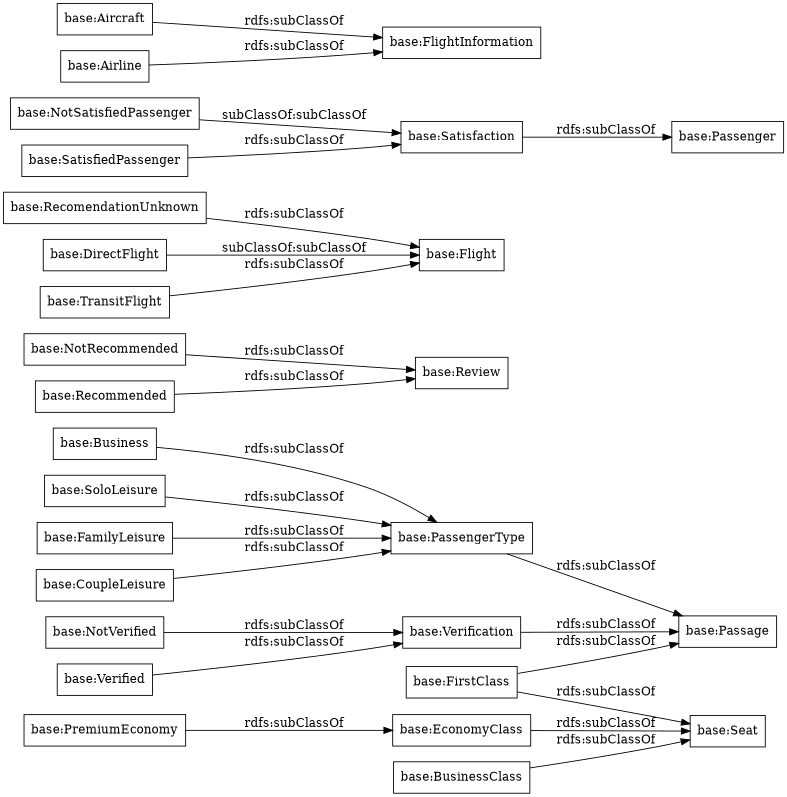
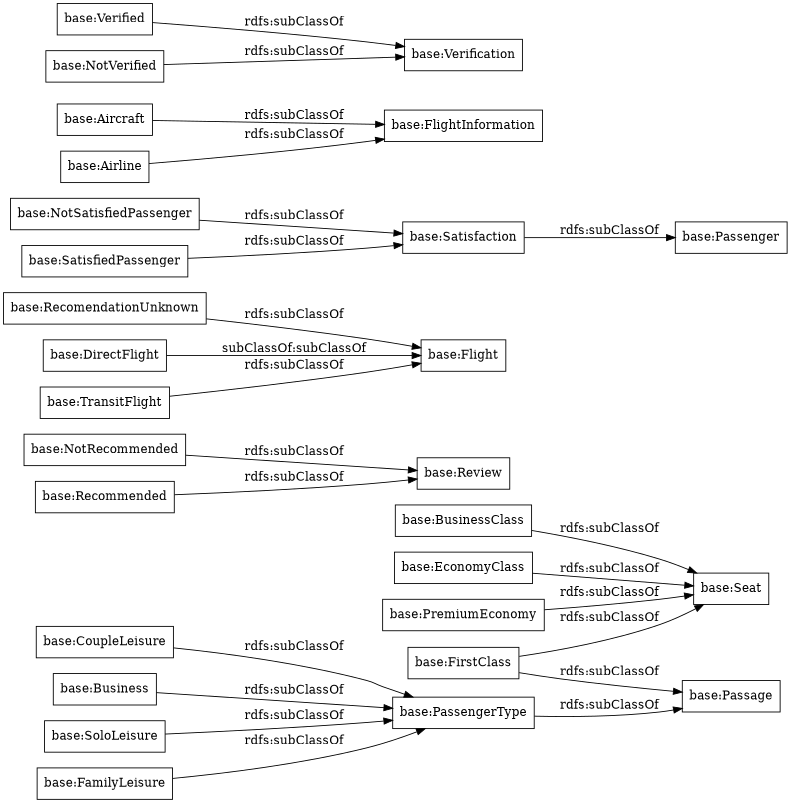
edge "base:NotSatisfiedPassenger" -> "base:Satisfaction": label "subClassOf:subClassOf" -> "rdfs:subClassOf"
edge "base:Verification" -> "base:Passage": removed, label "rdfs:subClassOf"
edge "base:PremiumEconomy" -> "base:EconomyClass": now "base:PremiumEconomy" -> "base:Seat"
